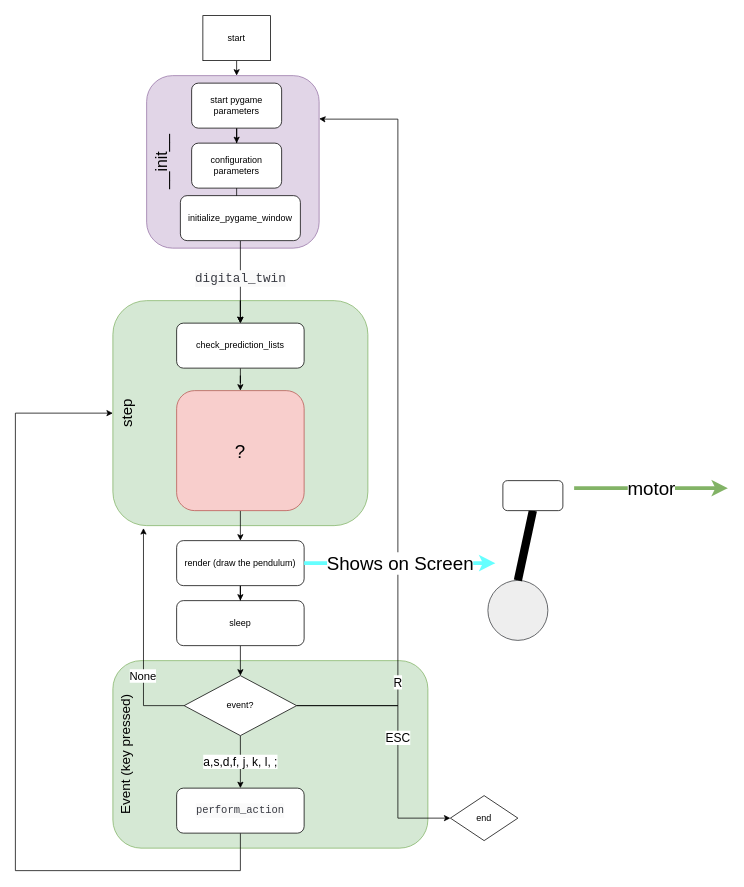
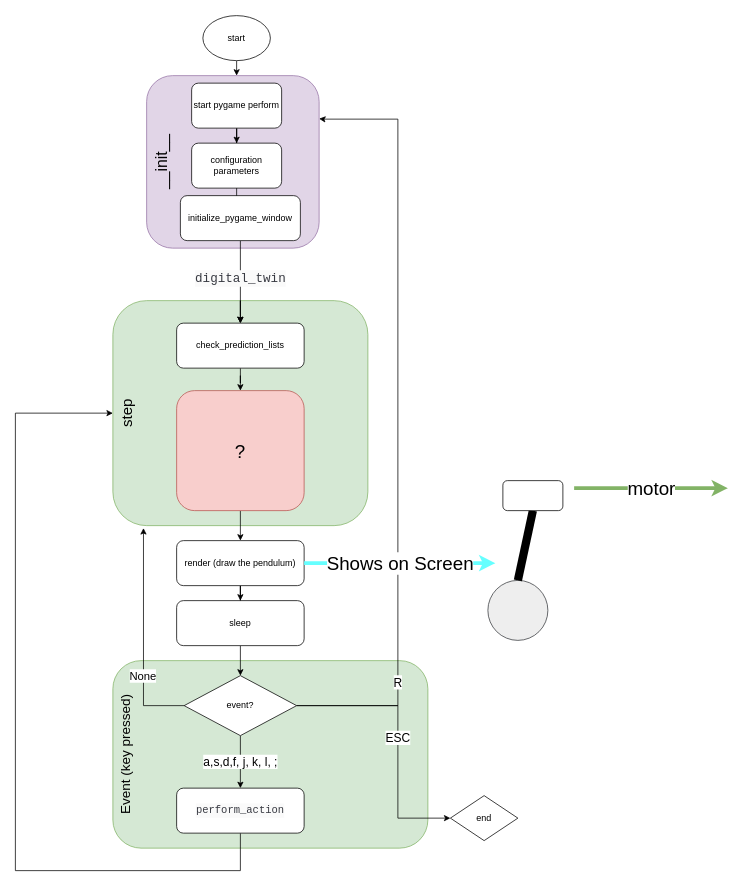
node "start": shape rectangle -> ellipse
node "start pygame parameters": label "start pygame parameters" -> "start pygame perform"
